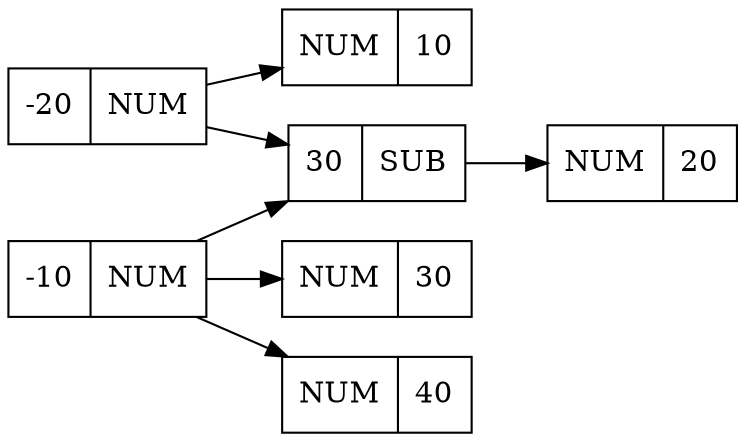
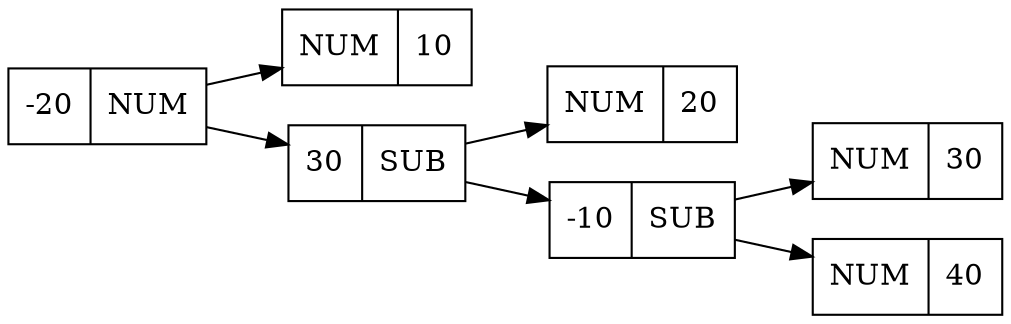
edge "-10" -> "30": reversed
node "-10": text "NUM" -> "SUB"
